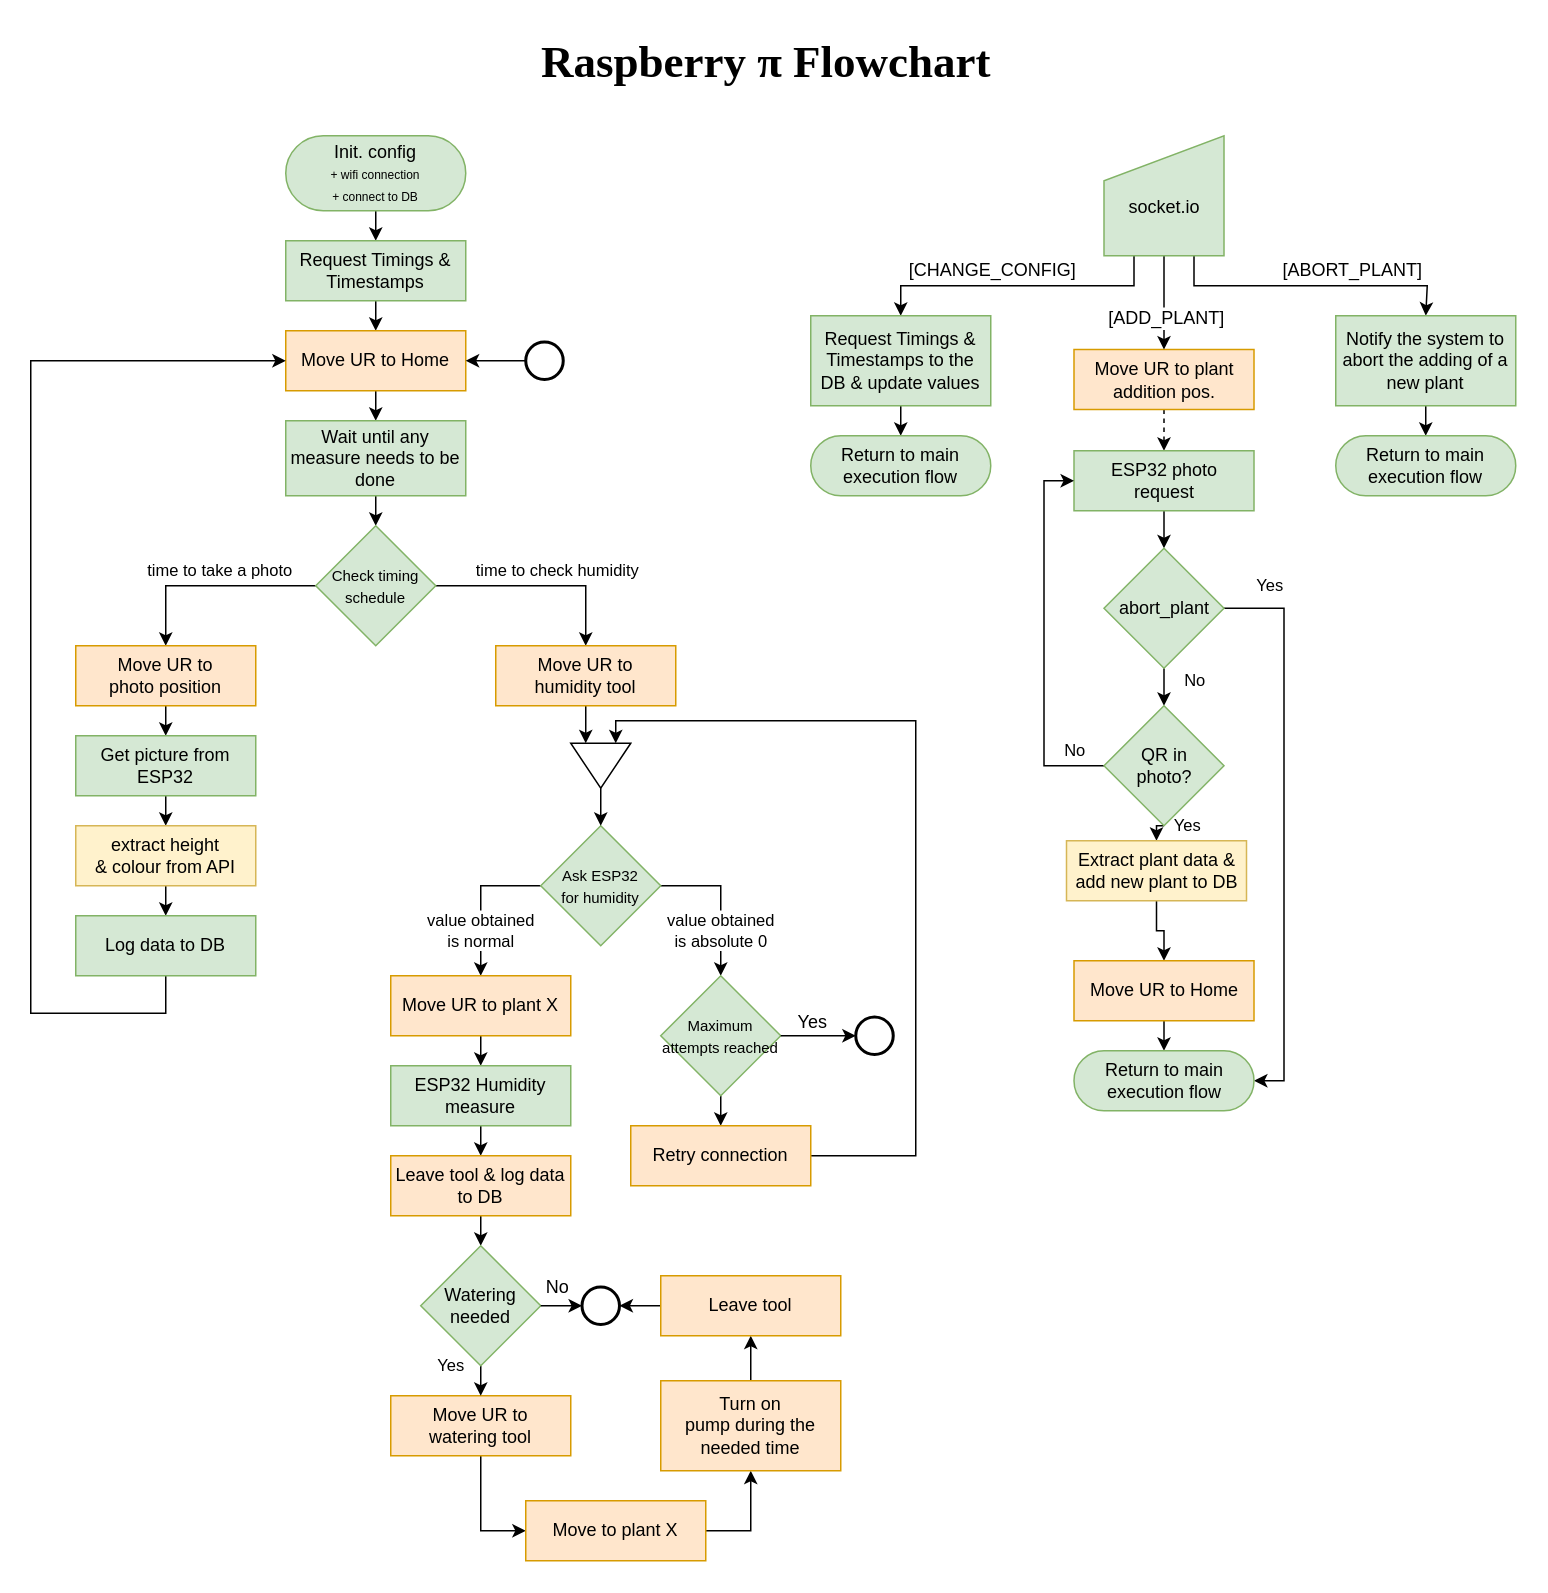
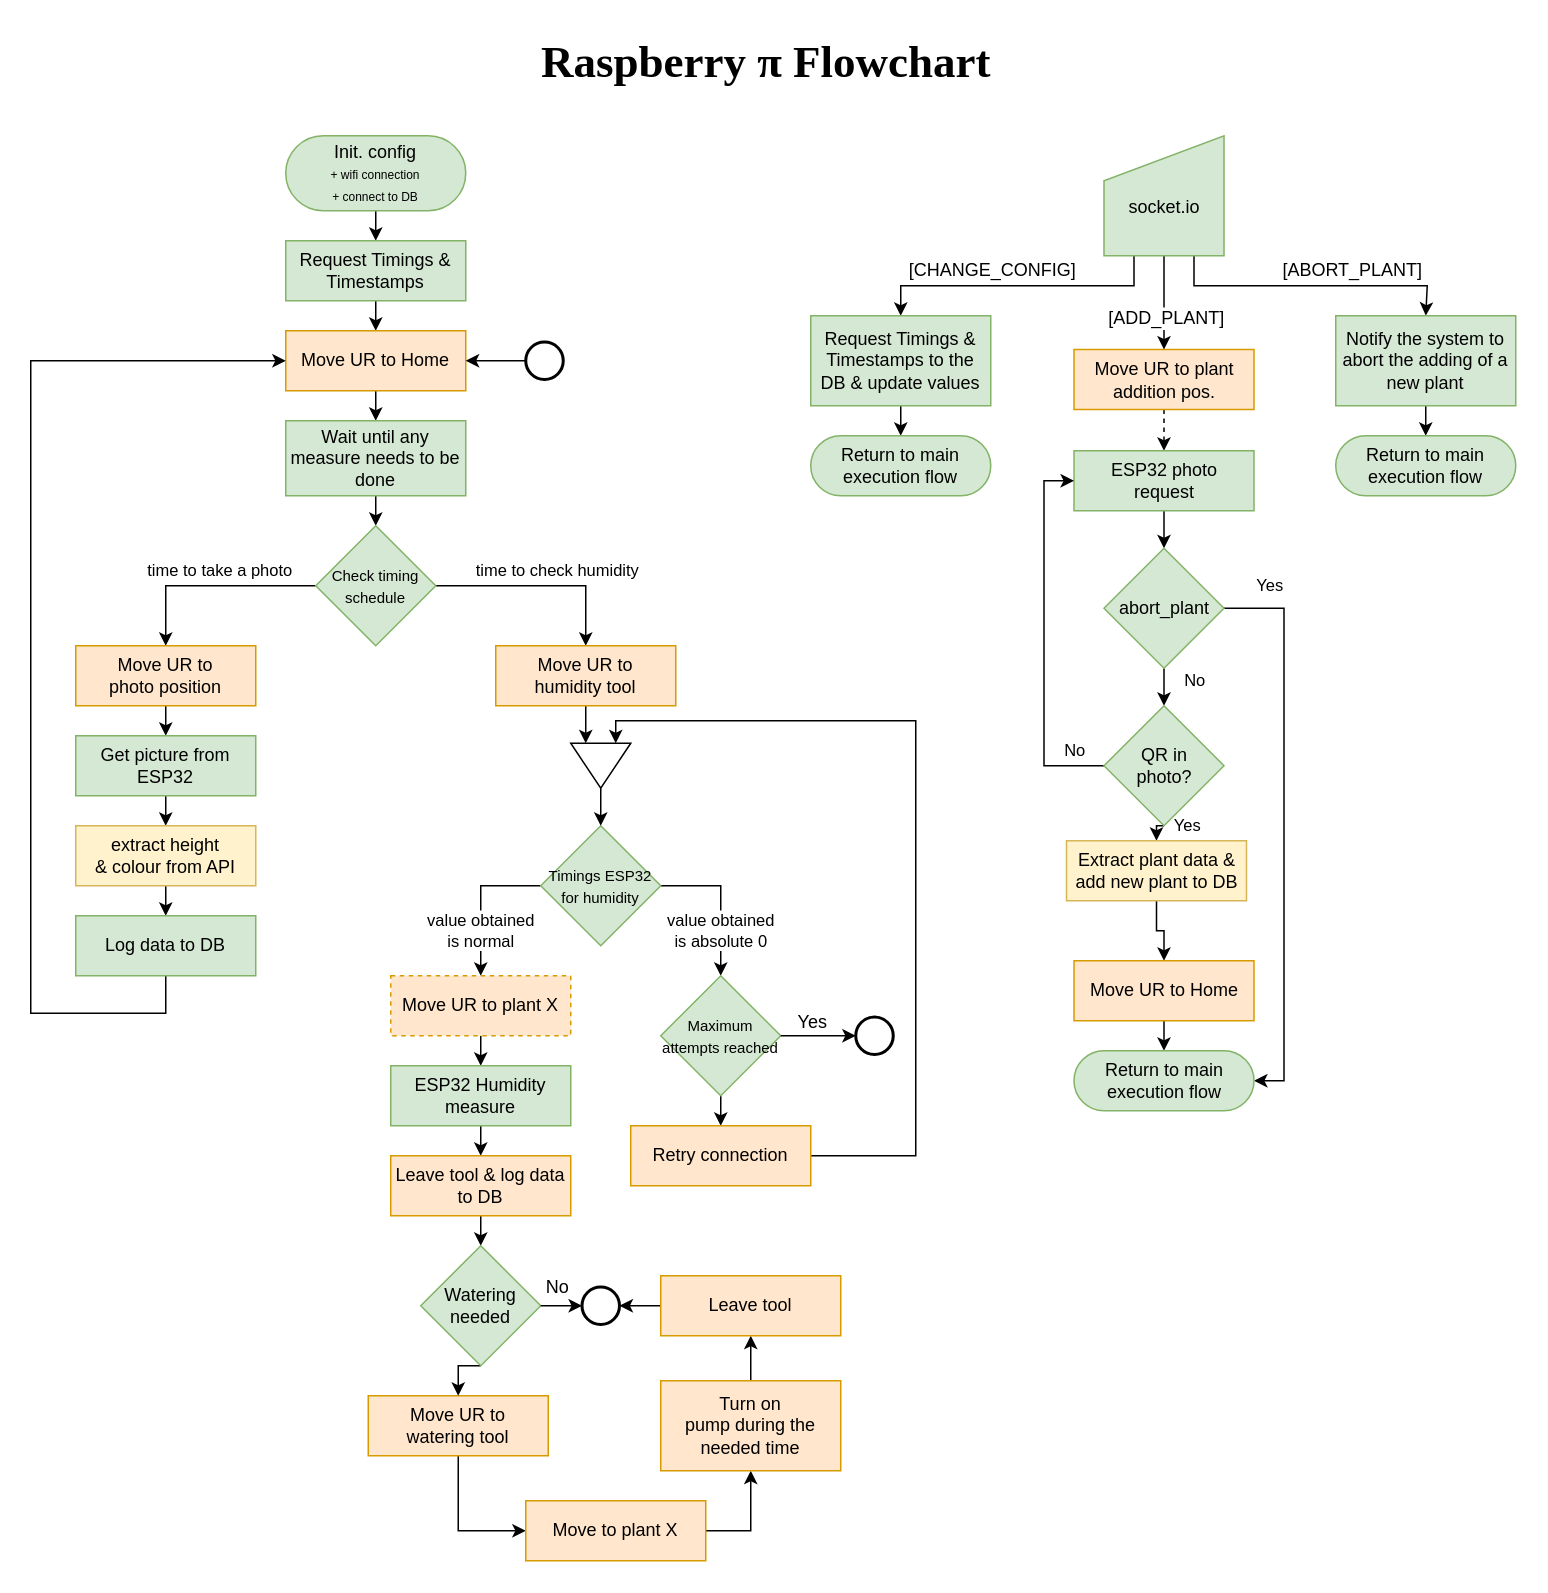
node "Ask ESP32 for humidity": label "Ask ESP32 for humidity" -> "Timings ESP32 for humidity"
node "Move UR to plant X": style solid -> dashed
node "Move UR to watering tool": moved (481, 1426) -> (458, 1426)
